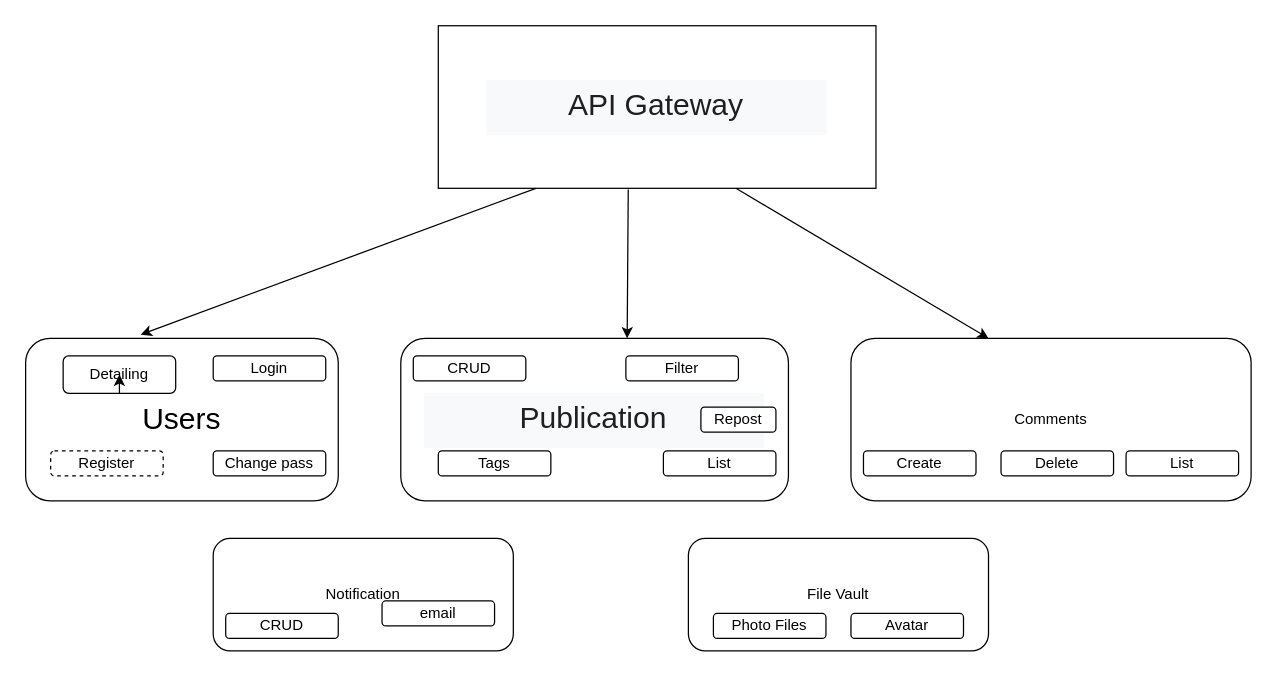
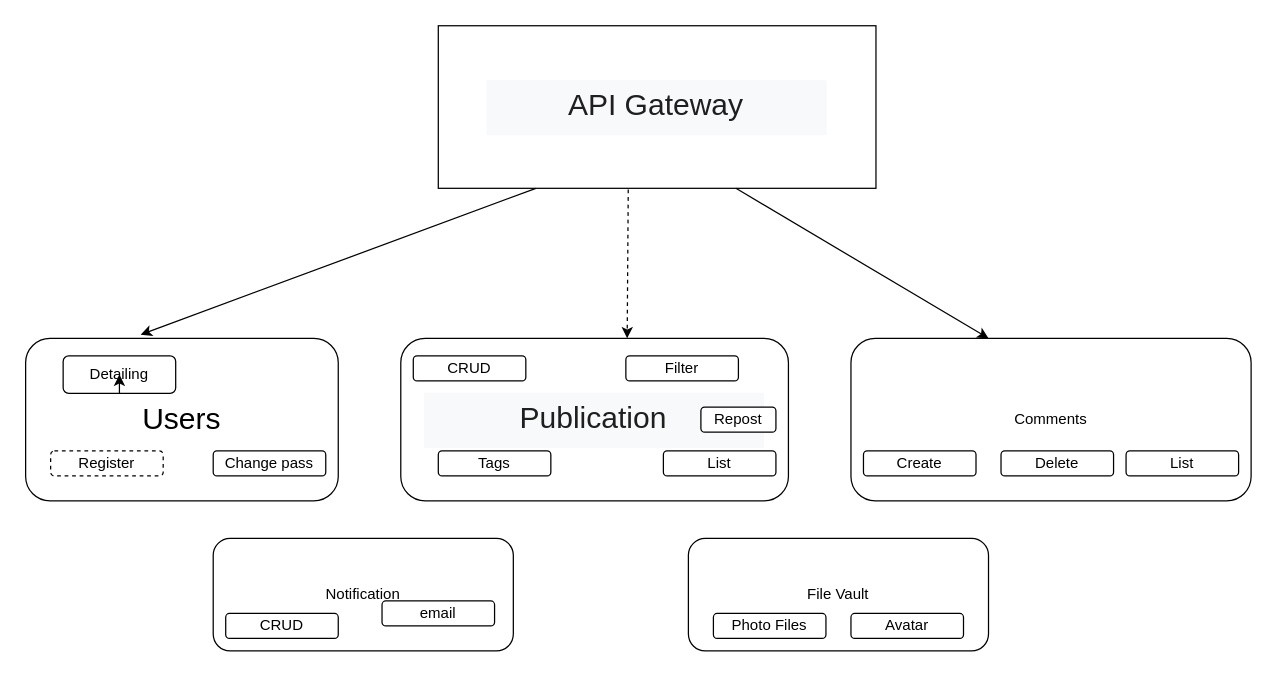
edge "API Gateway" -> "Publication": style solid -> dashed
node "Login": removed
